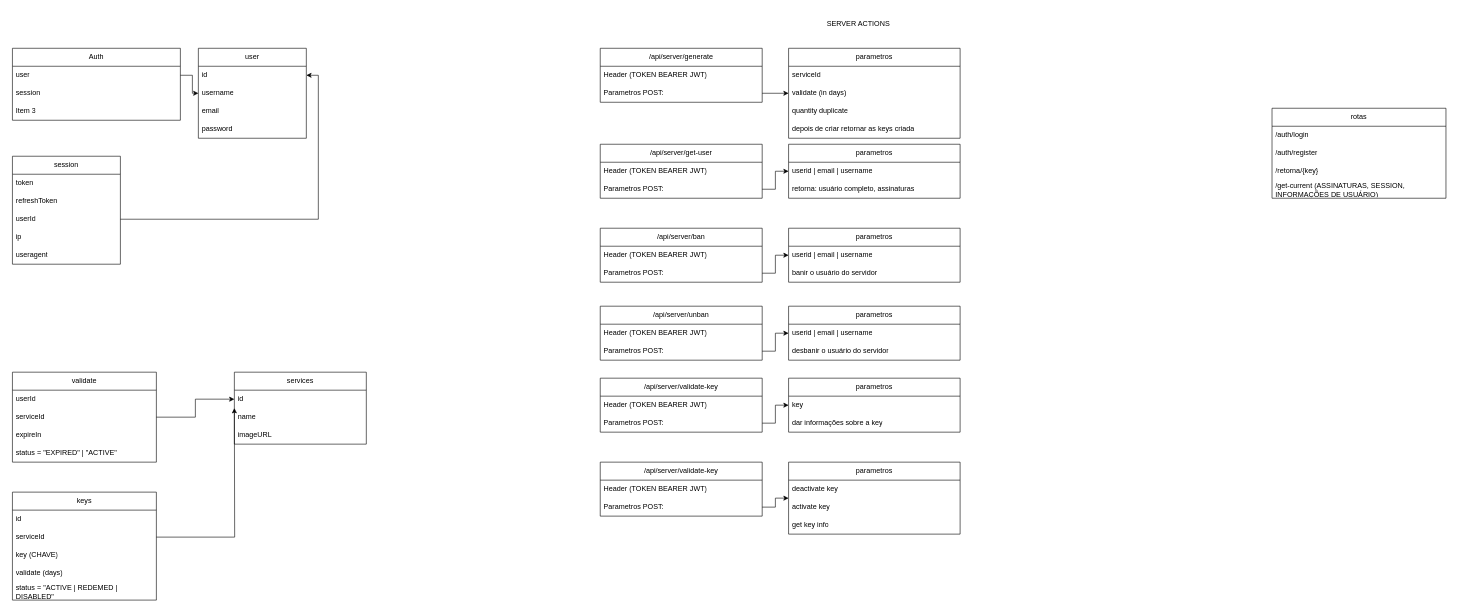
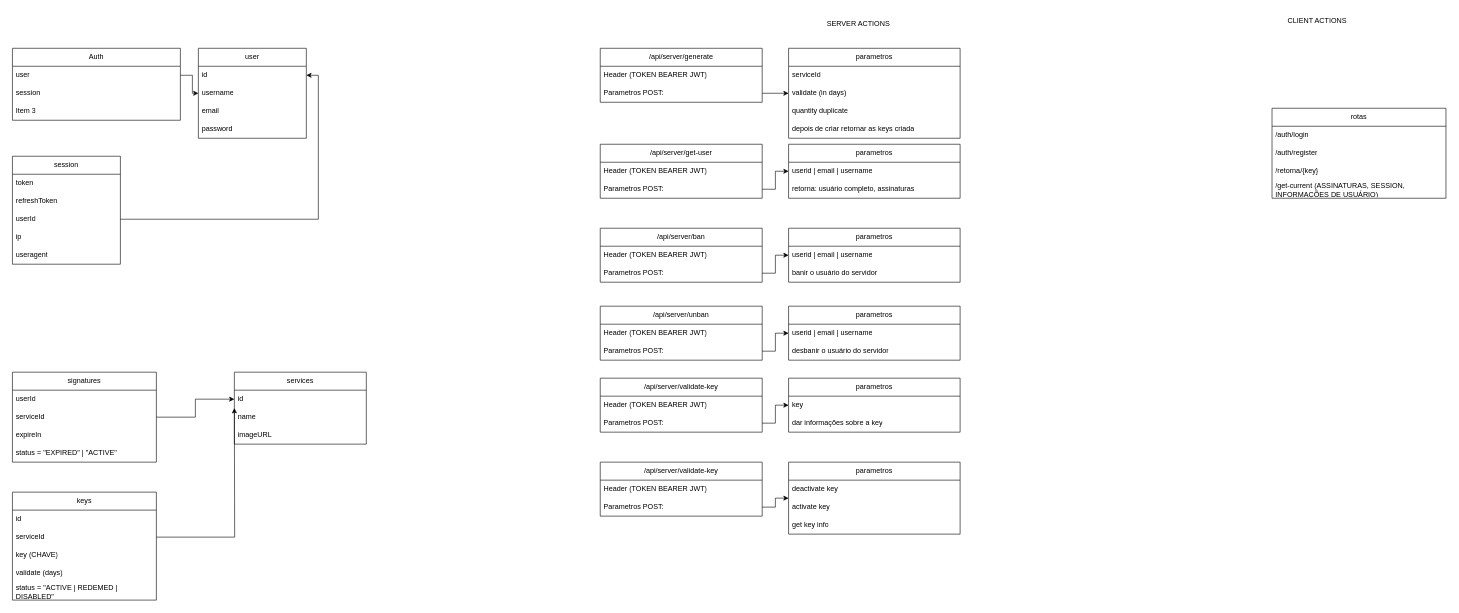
node "CLIENT ACTIONS": added
node "validate": label "validate" -> "signatures"
